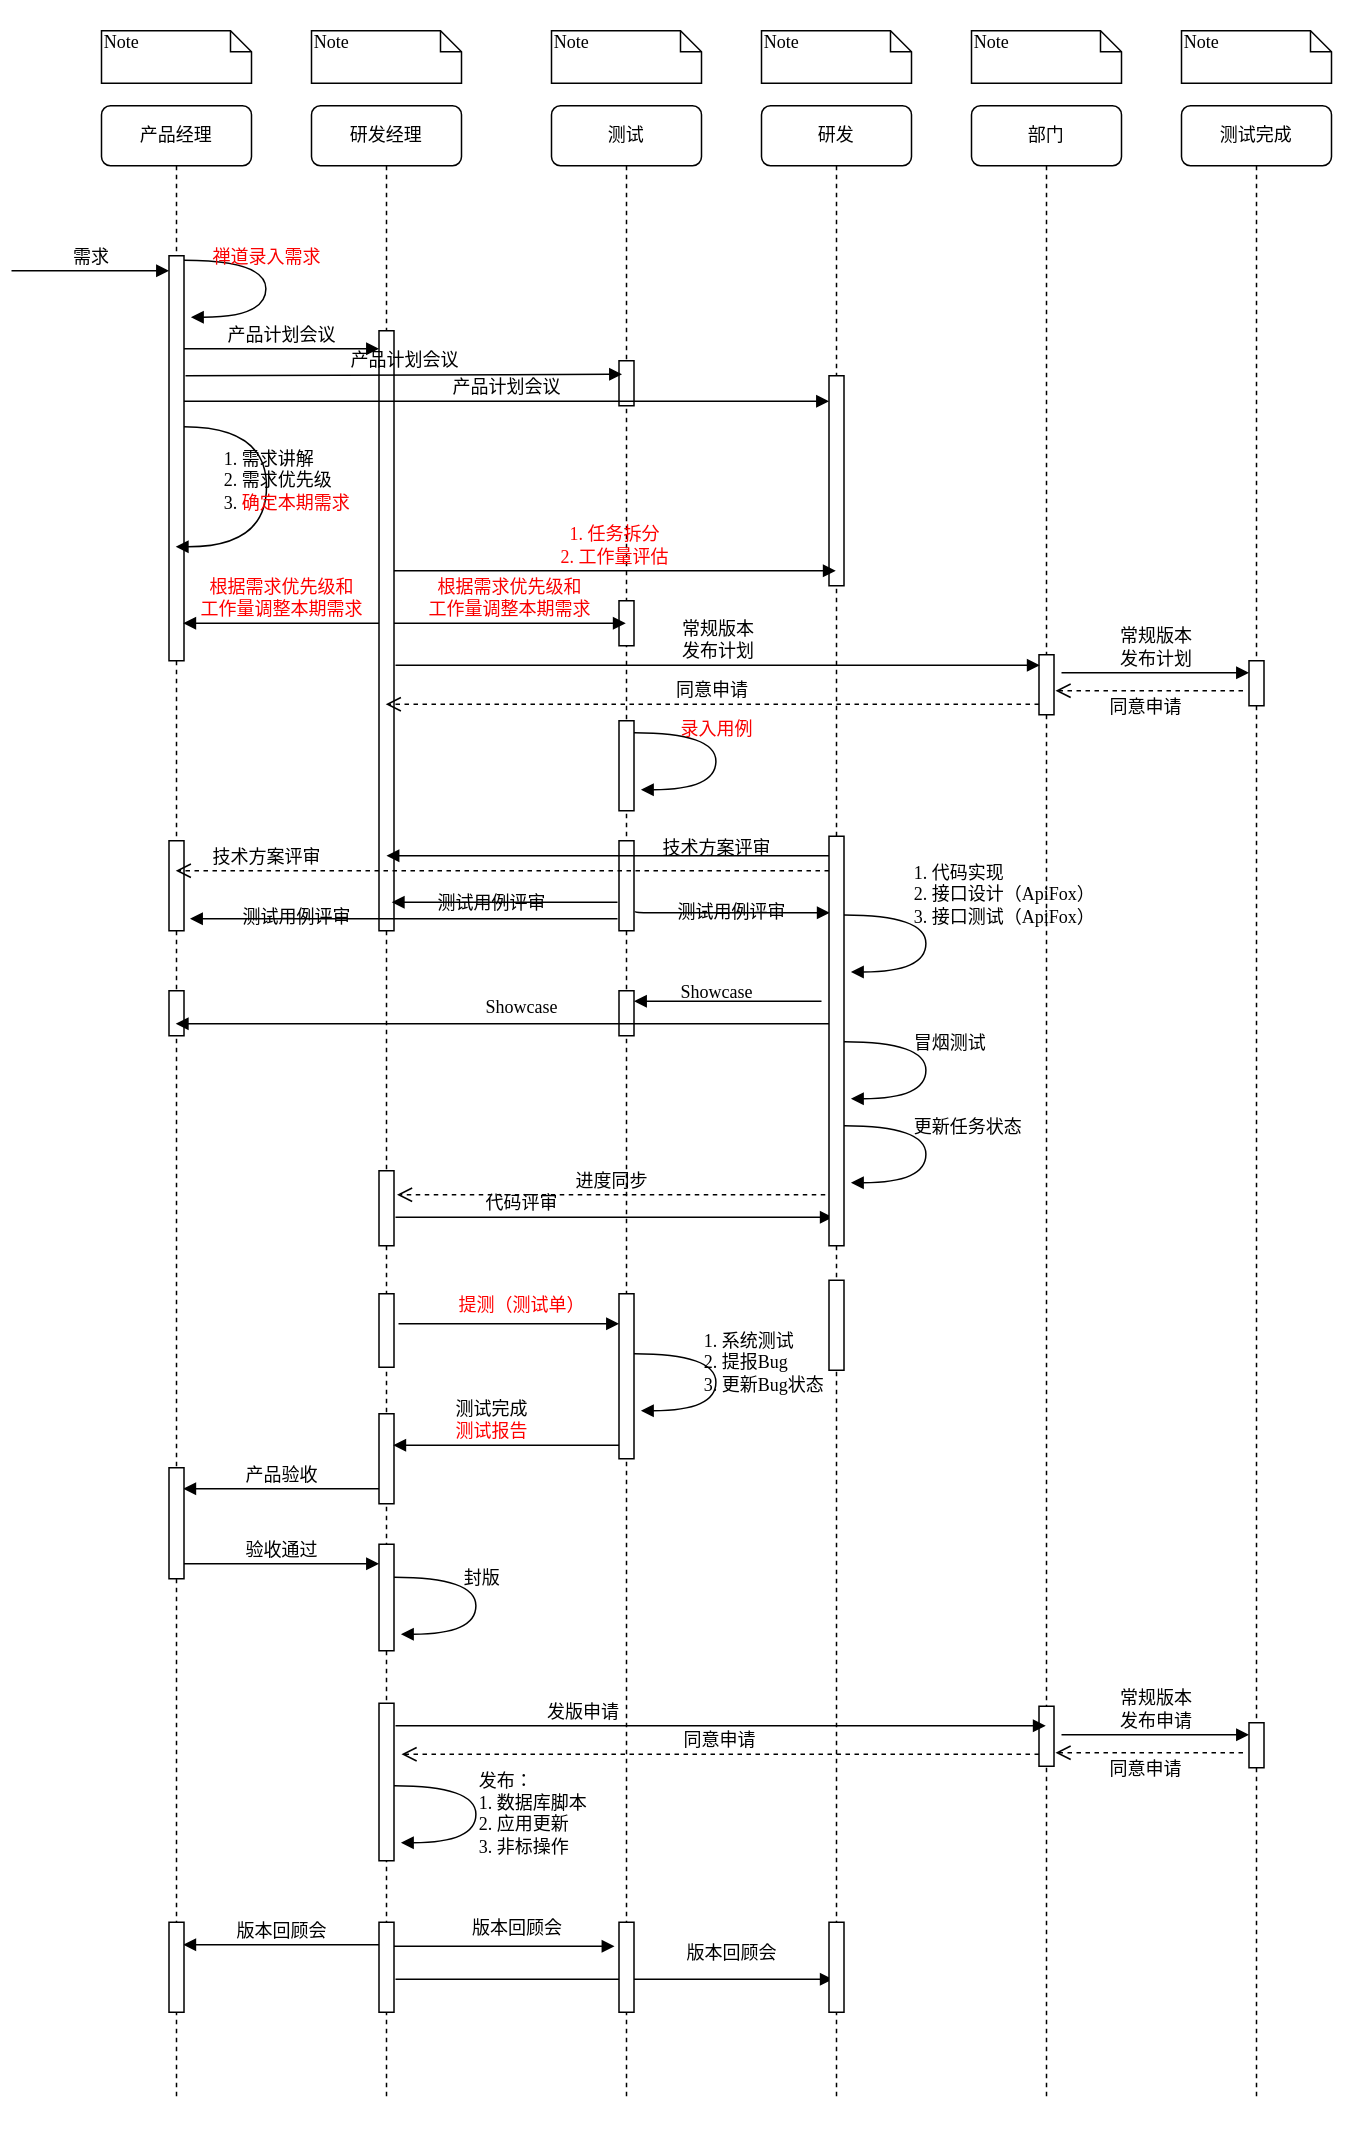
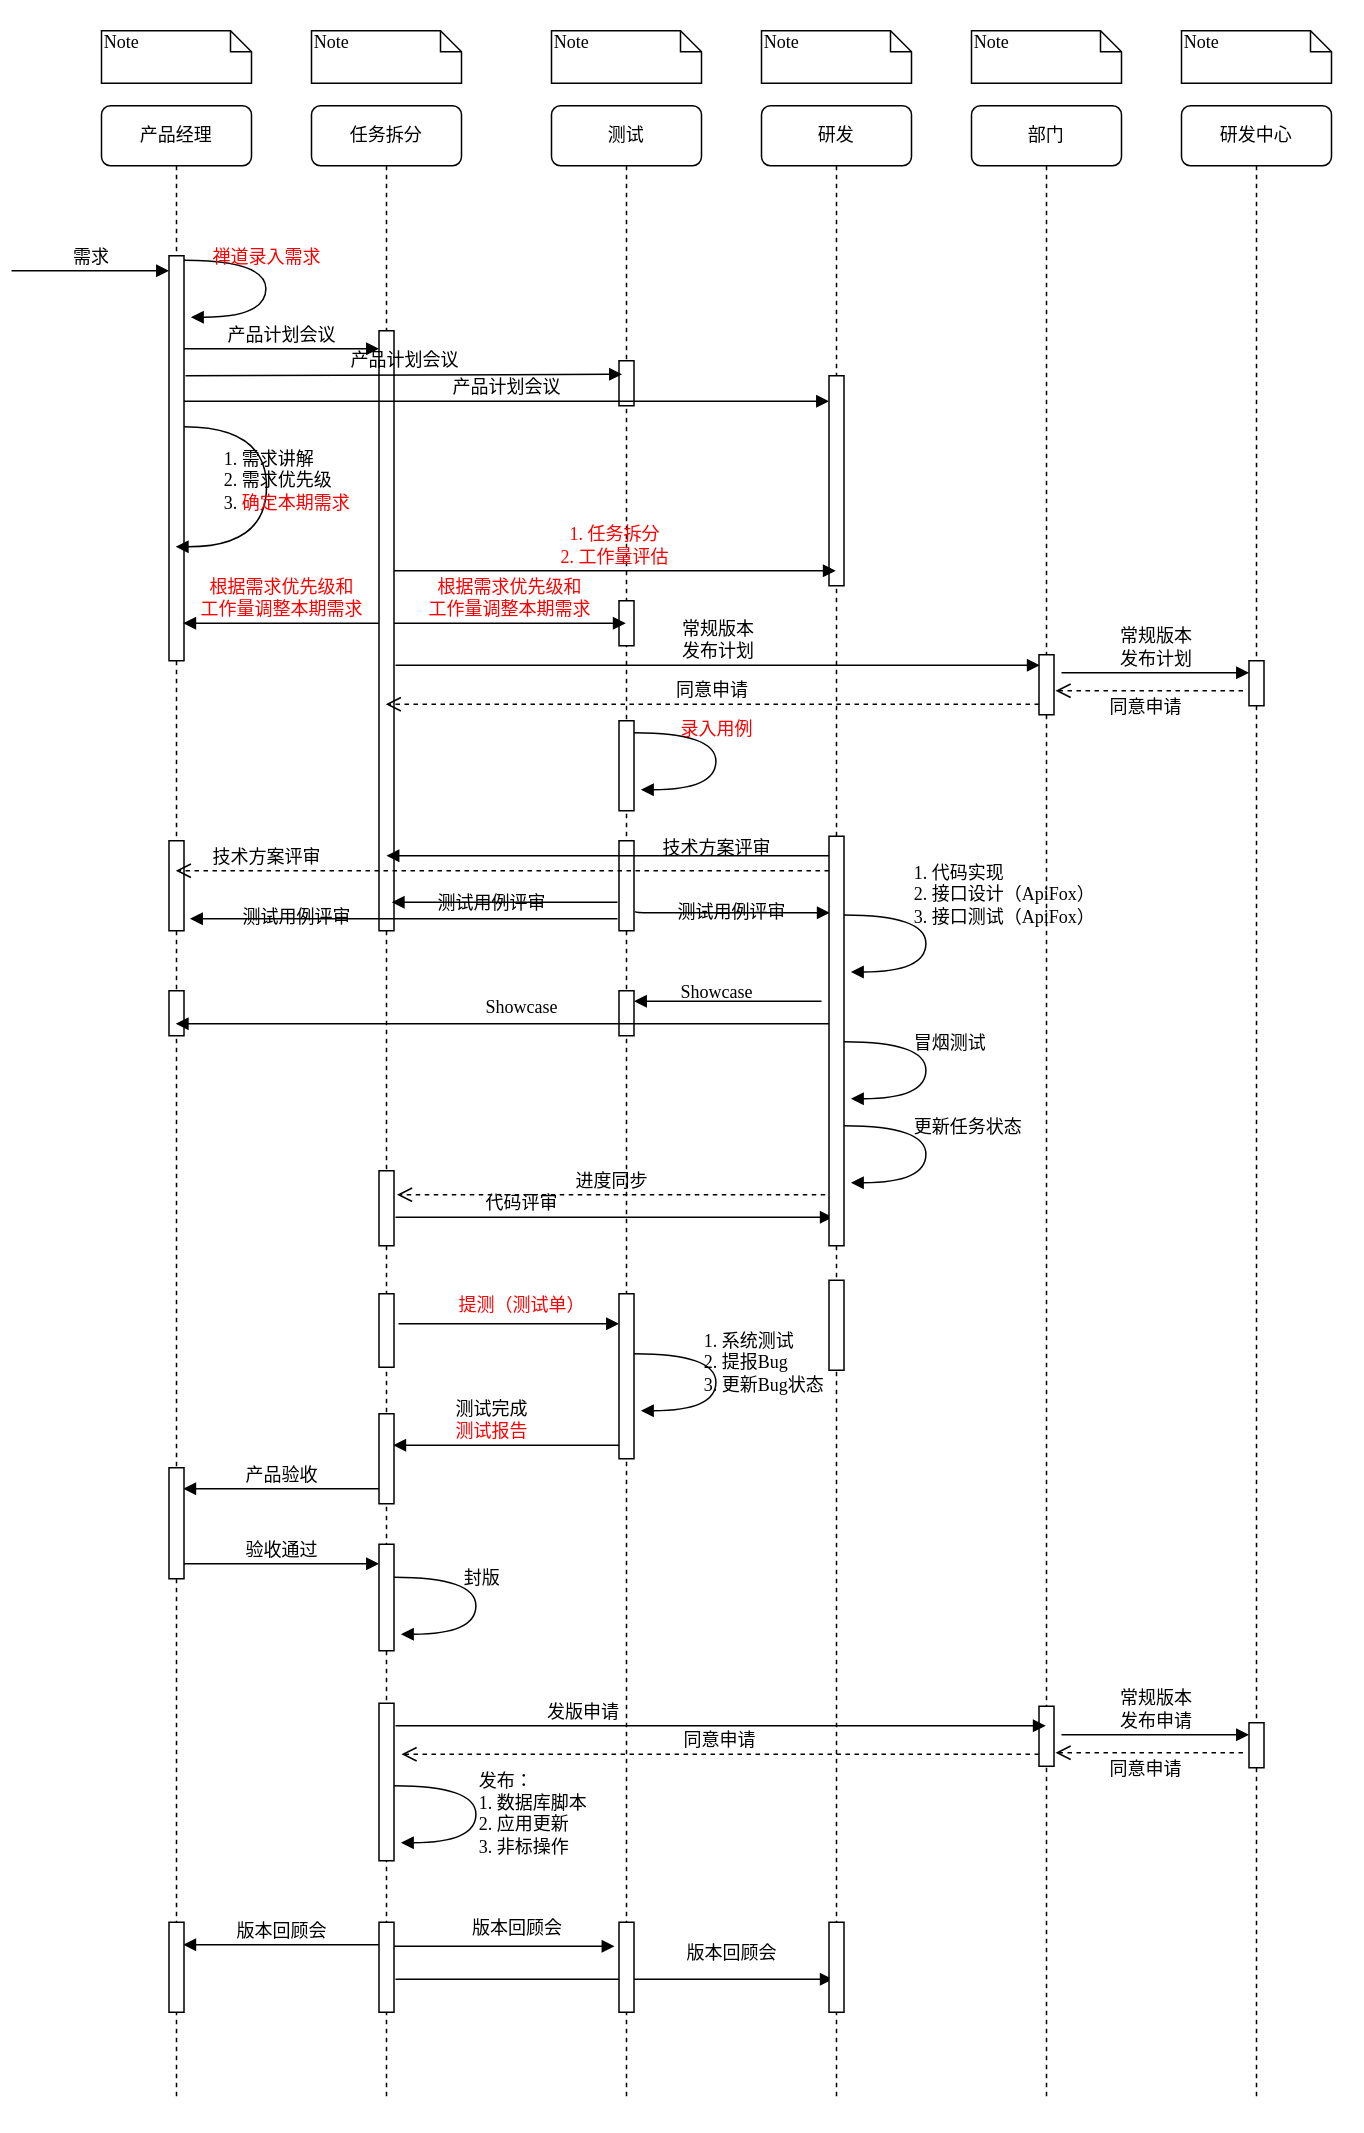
node "研发经理": label "研发经理" -> "任务拆分"
node "测试完成": label "测试完成" -> "研发中心"
